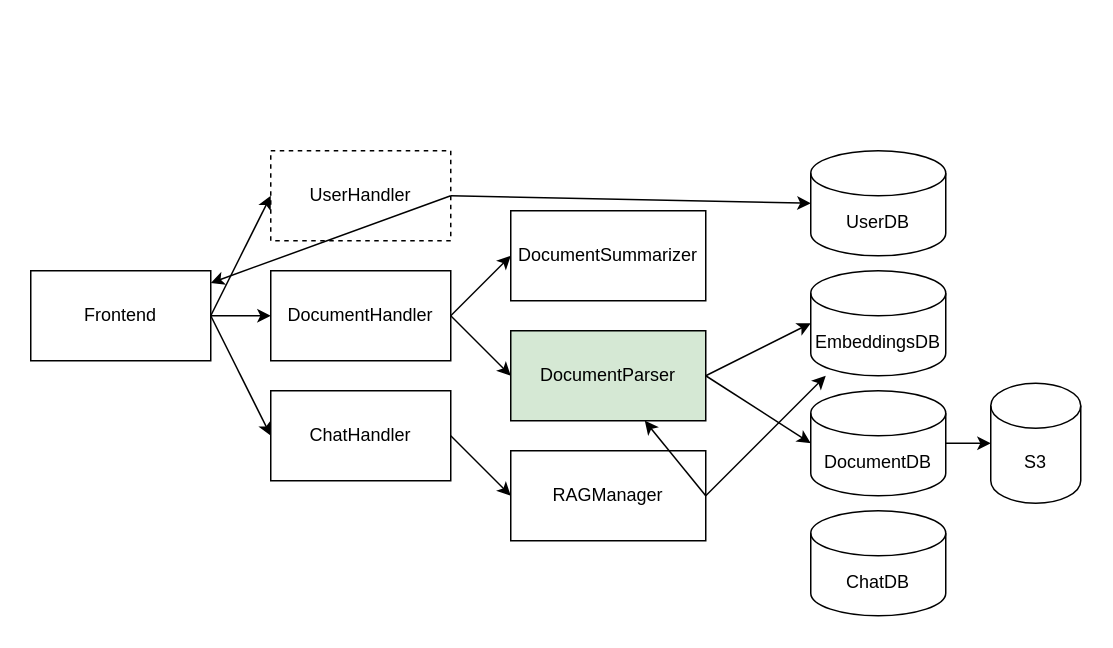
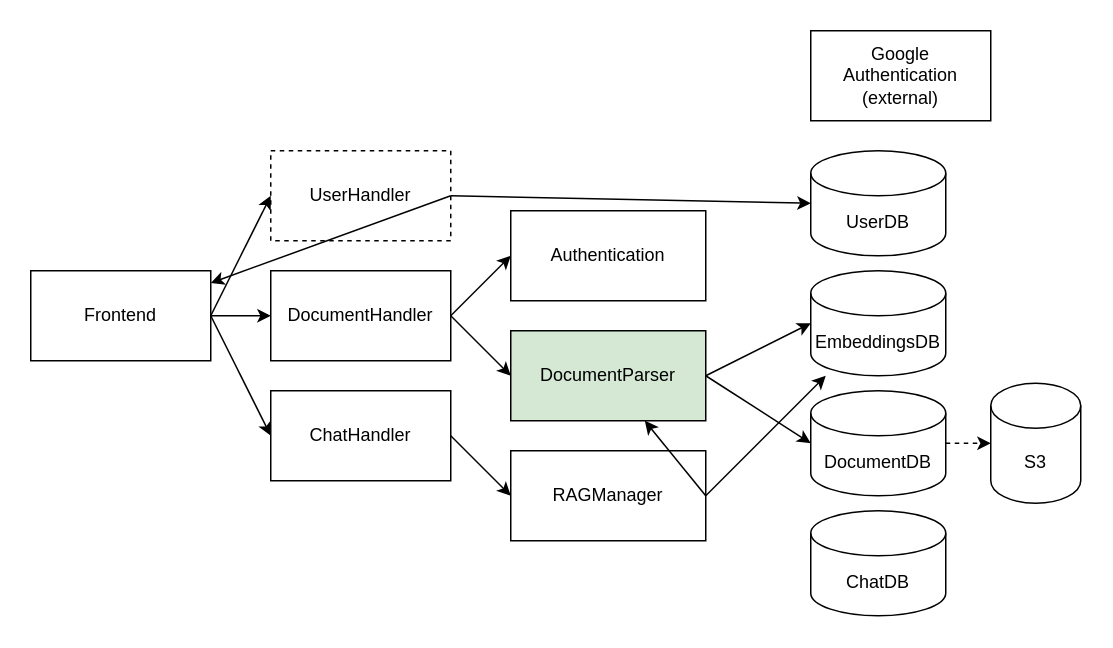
node "Google Authentication (external)": added
node "DocumentSummarizer": label "DocumentSummarizer" -> "Authentication"
edge "DocumentDB" -> "S3": style solid -> dashed
